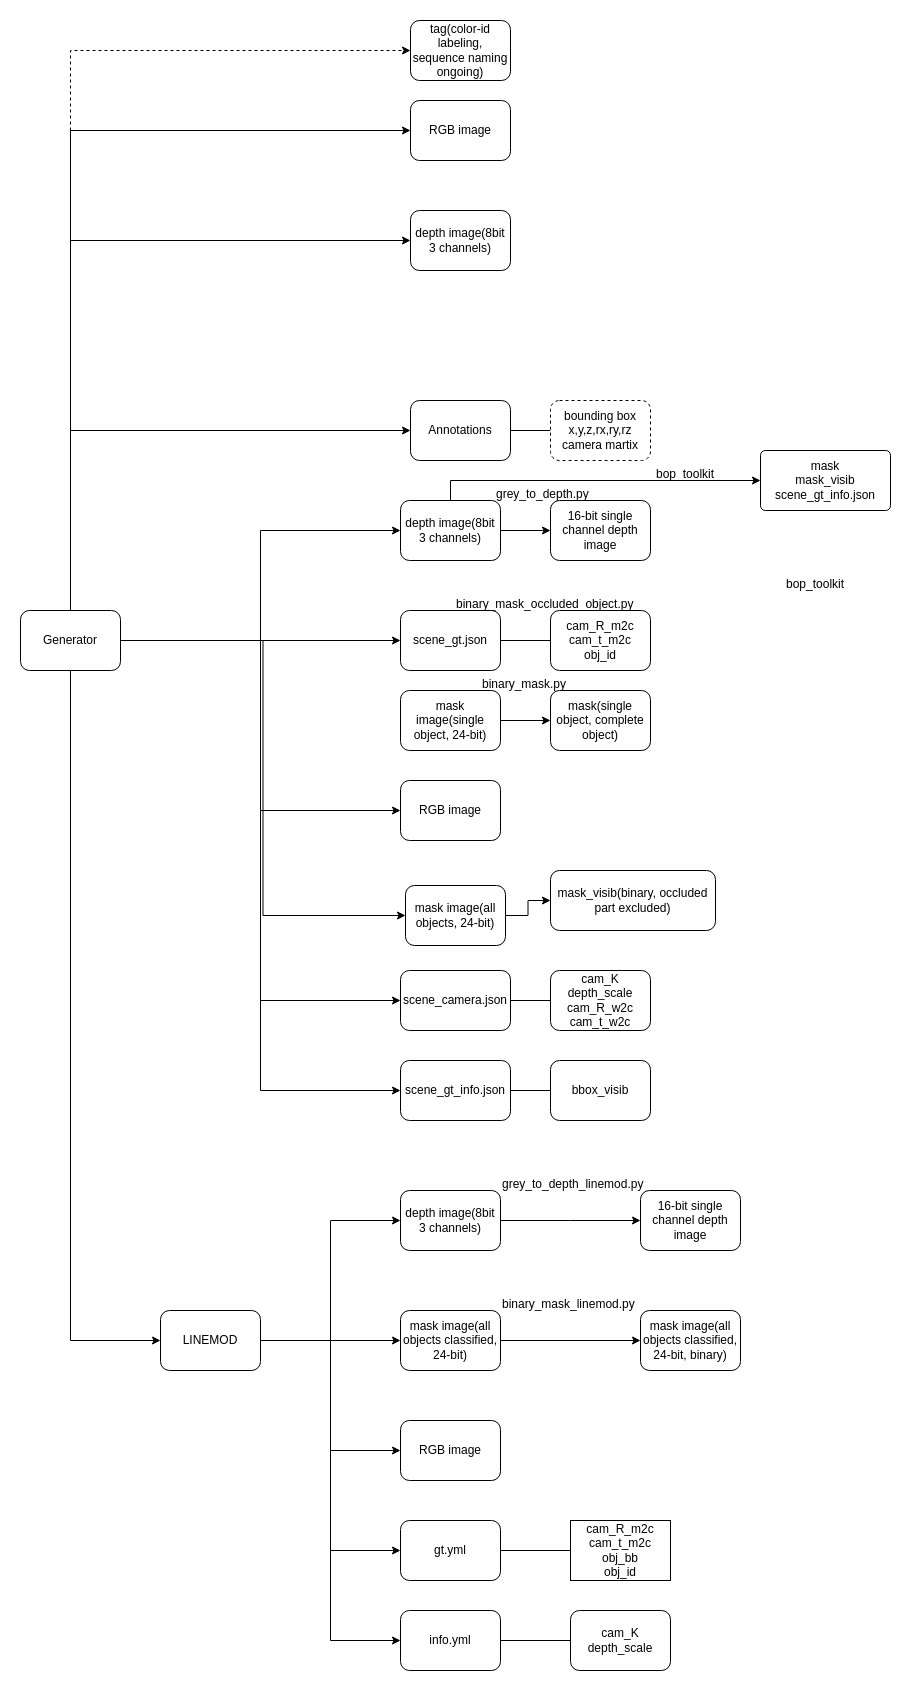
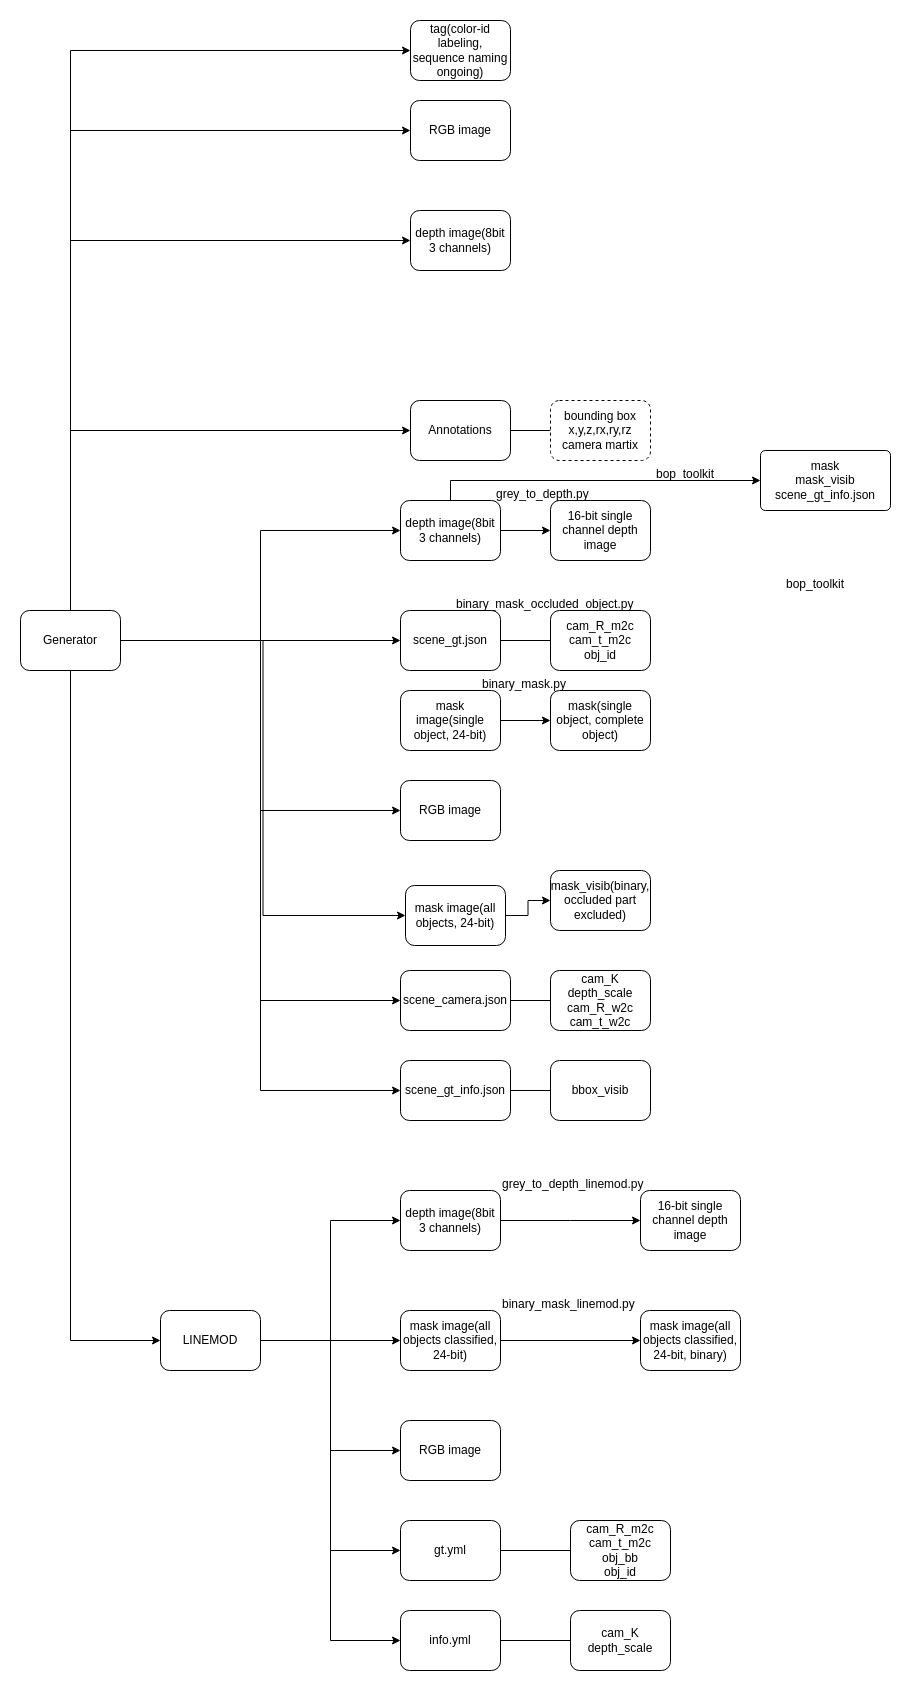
edge "Generator" -> "tag(color-id labeling, sequence naming ongoing)": style dashed -> solid
node "mask_visib(binary, occluded part excluded)": size 165x60 -> 100x60
node "cam_R_m2c cam_t_m2c obj_bb obj_id": shape rectangle -> rounded rectangle
